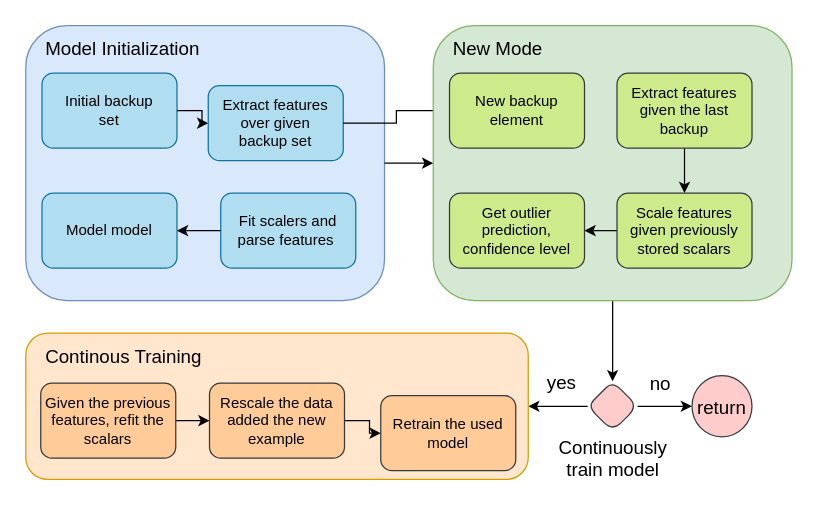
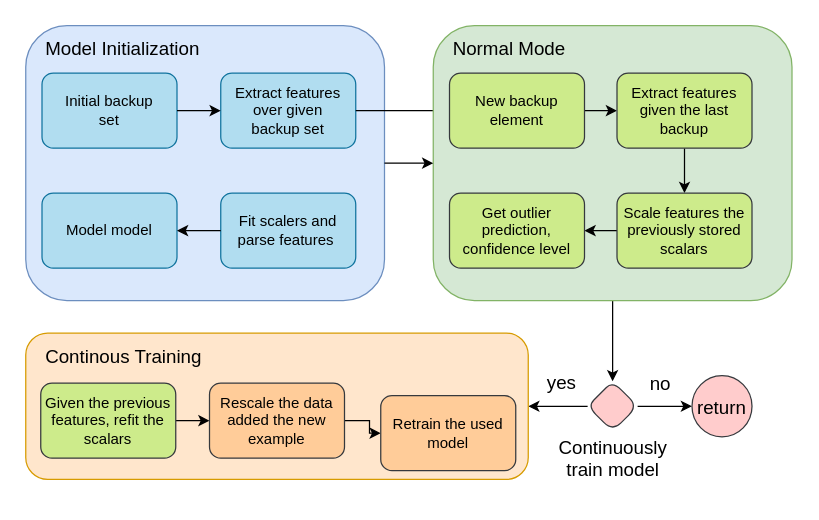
node "New Mode": label "New Mode" -> "Normal Mode"
edge "New backup element" -> "Extract features given the last backup": added
node "Extract features over given backup set": moved (276, 123) -> (288, 111)
node "Scale features given previously stored scalars": label "Scale features given previously stored scalars" -> "Scale features the previously stored scalars"
node "Given the previous features, refit the scalars": fillcolor #ffcc99 -> #cdeb8b
